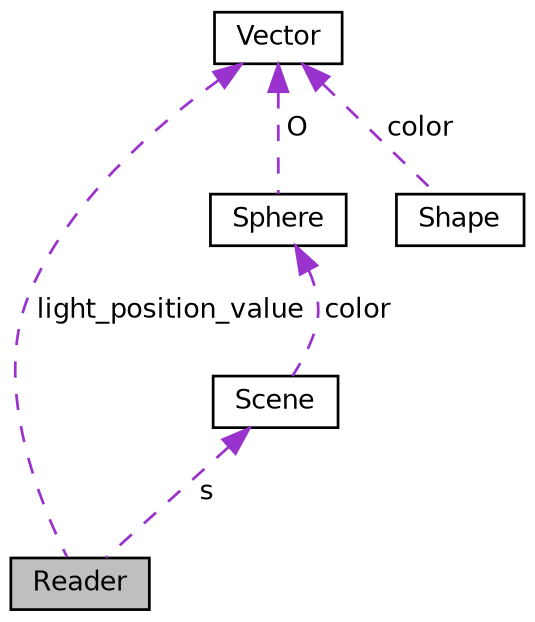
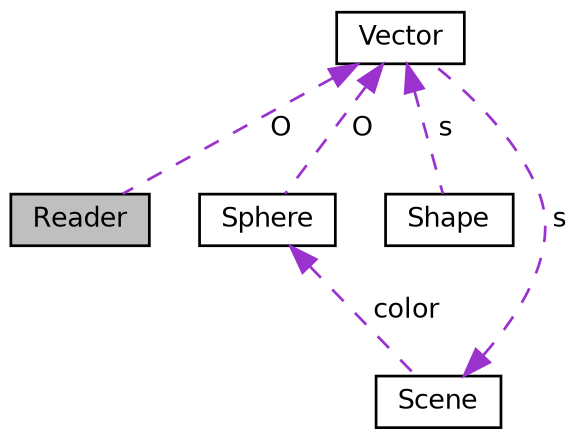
edge "Shape" -> "Vector": label " color" -> " s"
edge "Reader" -> "Vector": label " light_position_value" -> " O"
edge "Reader" -> "Scene": now "Vector" -> "Scene"
